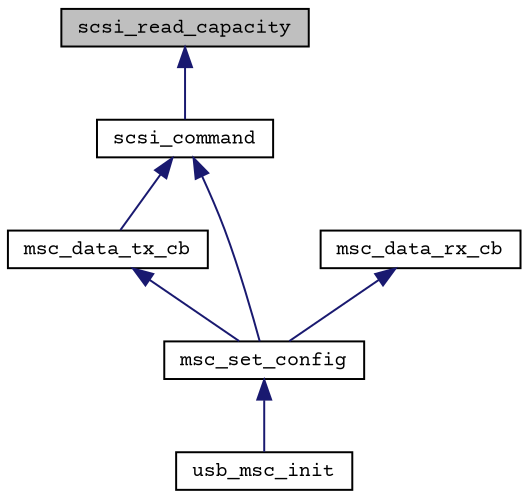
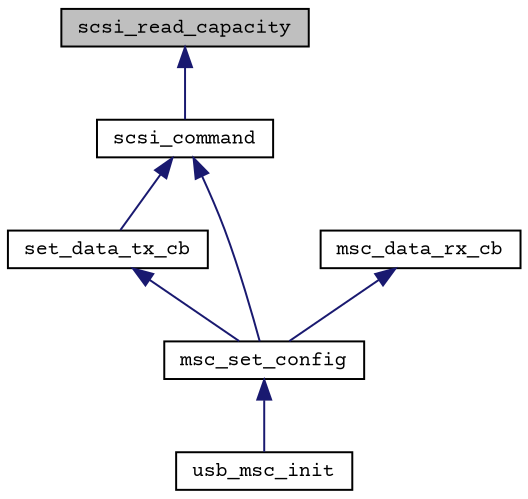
node "msc_data_tx_cb": label "msc_data_tx_cb" -> "set_data_tx_cb"
